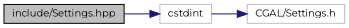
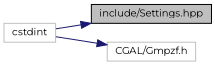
edge "include/Settings.hpp" -> "cstdint": reversed
node "CGAL/Settings.h": label "CGAL/Settings.h" -> "CGAL/Gmpzf.h"
